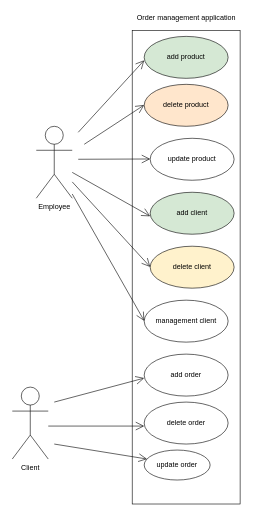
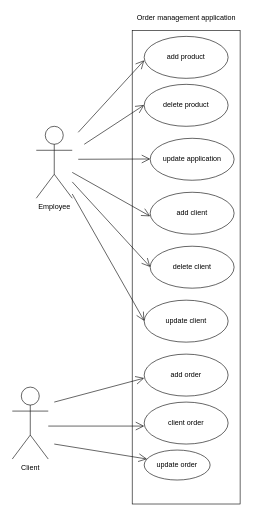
node "add product": fillcolor #d5e8d4 -> #ffffff
node "delete product": fillcolor #ffe6cc -> #ffffff
node "update product": label "update product" -> "update application"
node "add client": fillcolor #d5e8d4 -> #ffffff
node "delete client": fillcolor #fff2cc -> #ffffff
node "management client": label "management client" -> "update client"
node "delete order": label "delete order" -> "client order"
